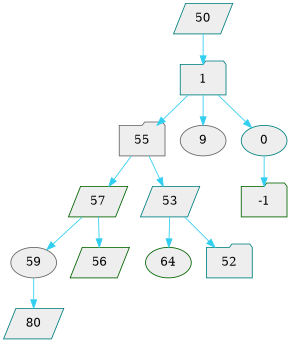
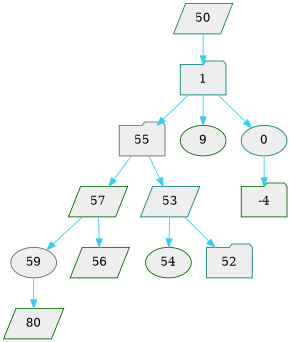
node "9": color gray40 -> darkgreen
node "-1": label "-1" -> "-4"
node "64": label "64" -> "54"
node "80": color teal -> darkgreen
